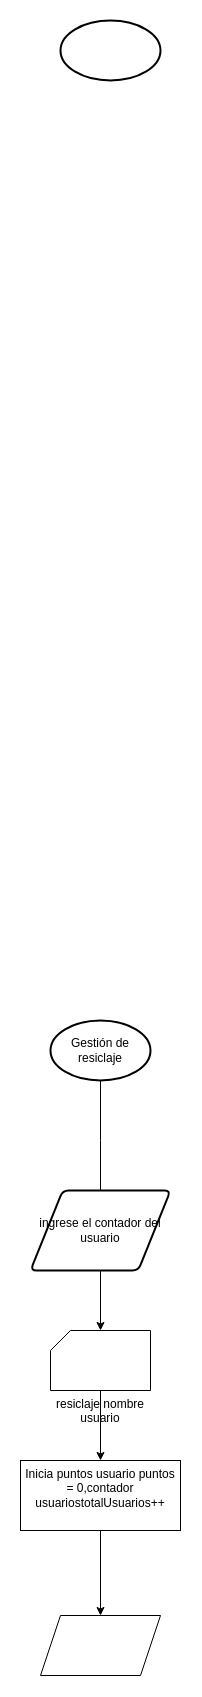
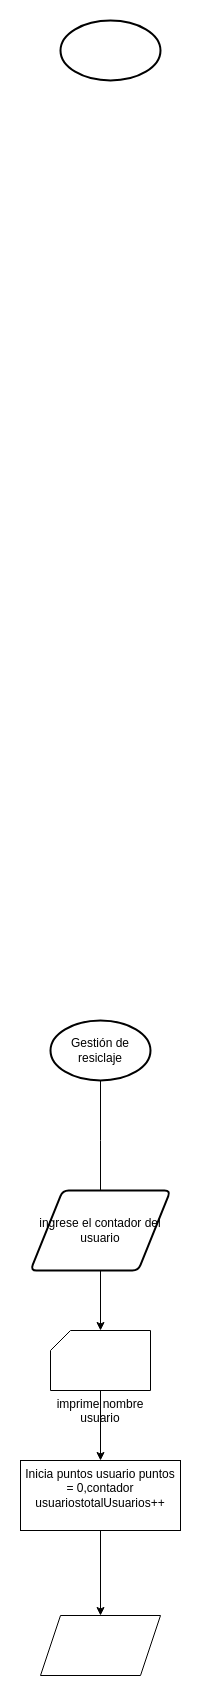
node "resiclaje nombre usuario": label "resiclaje nombre usuario" -> "imprime nombre usuario"
